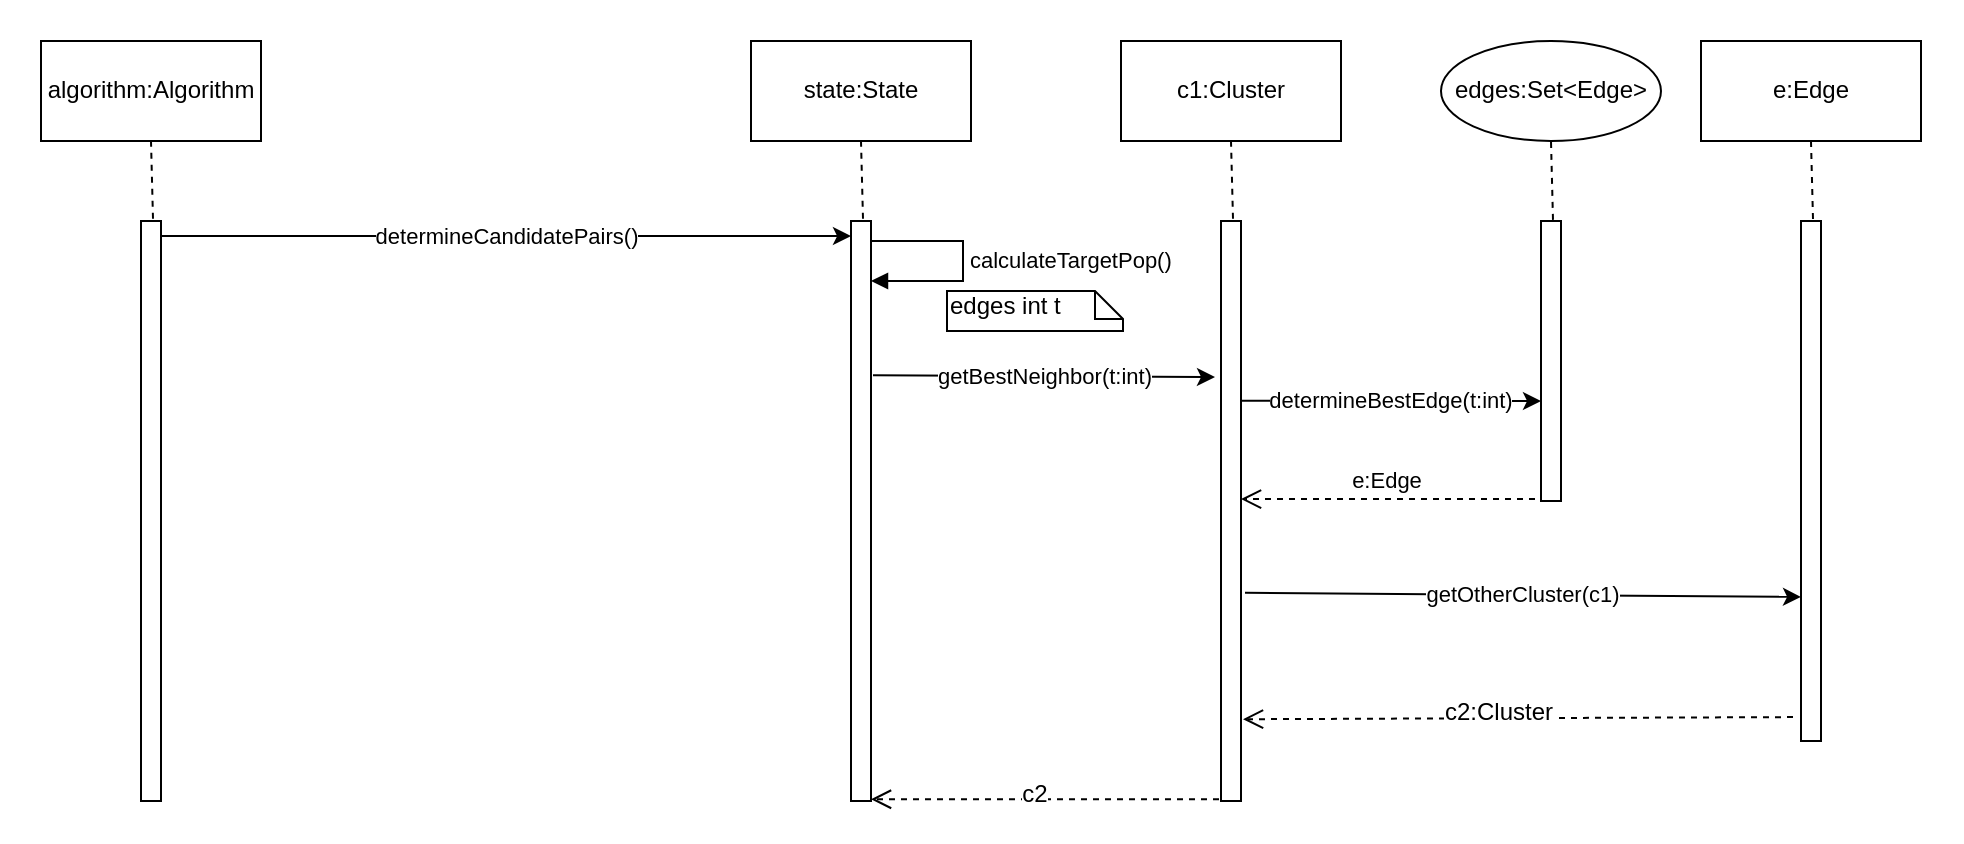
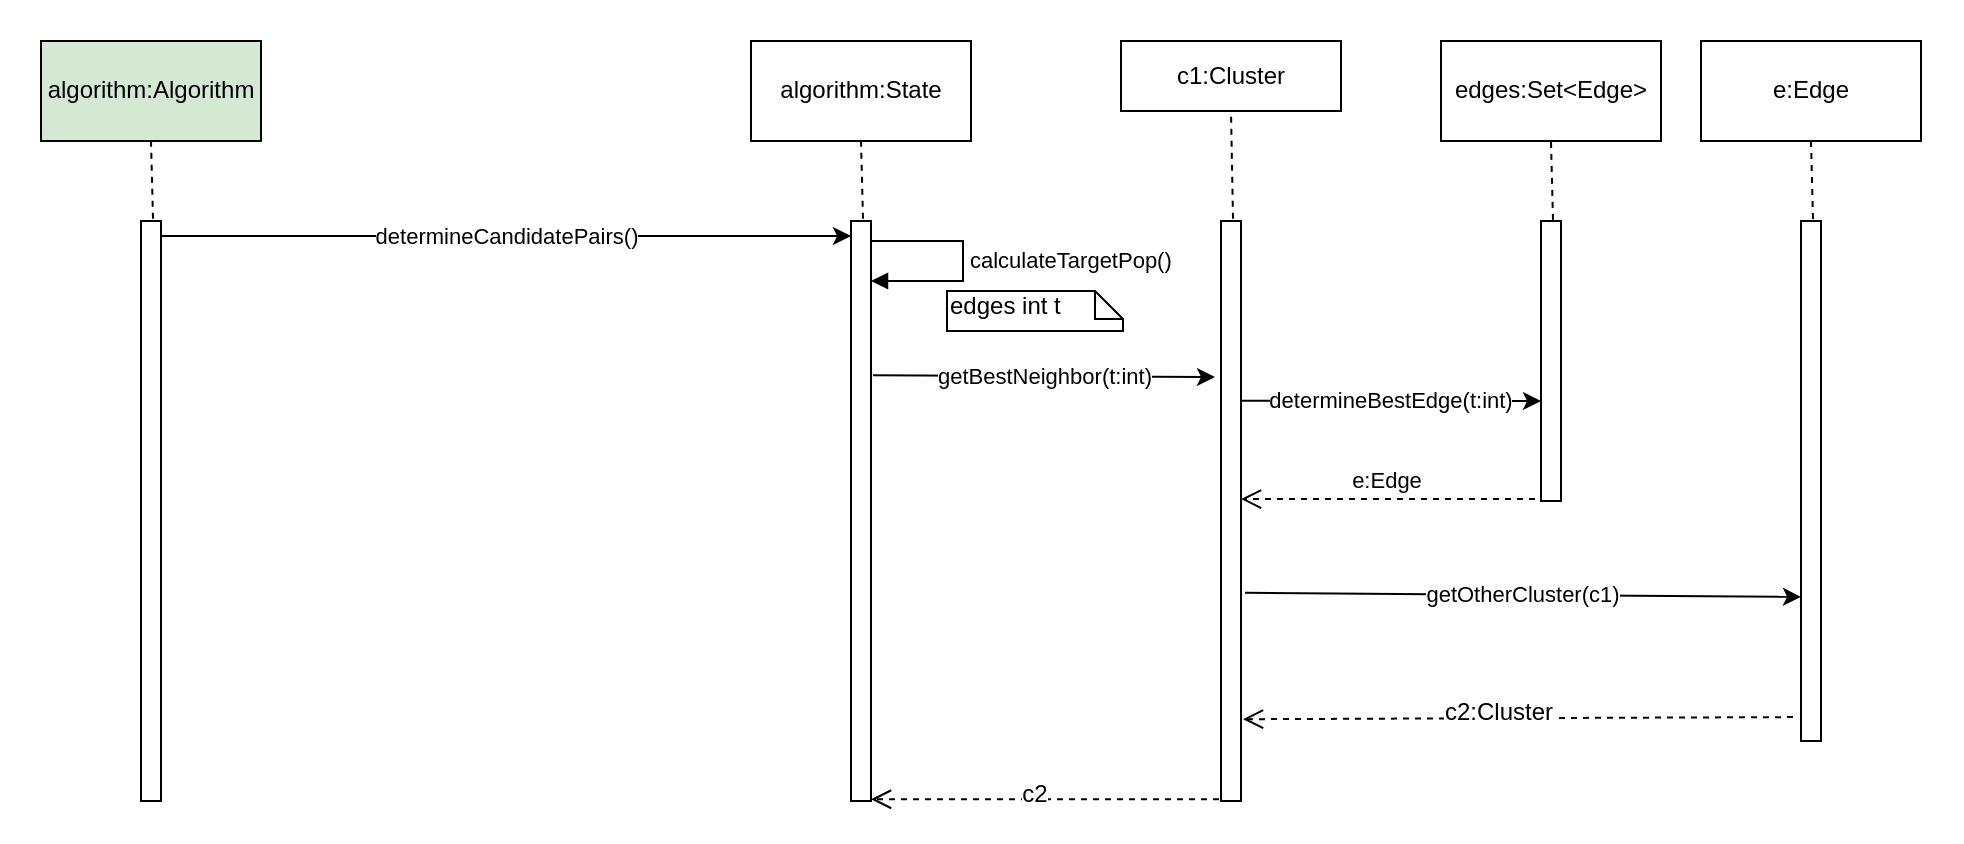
node "algorithm:Algorithm": fillcolor #ffffff -> #d5e8d4
node "state:State": label "state:State" -> "algorithm:State"
node "c1:Cluster": size 220x100 -> 220x70
node "edges:Set<Edge>": shape ellipse -> rectangle
